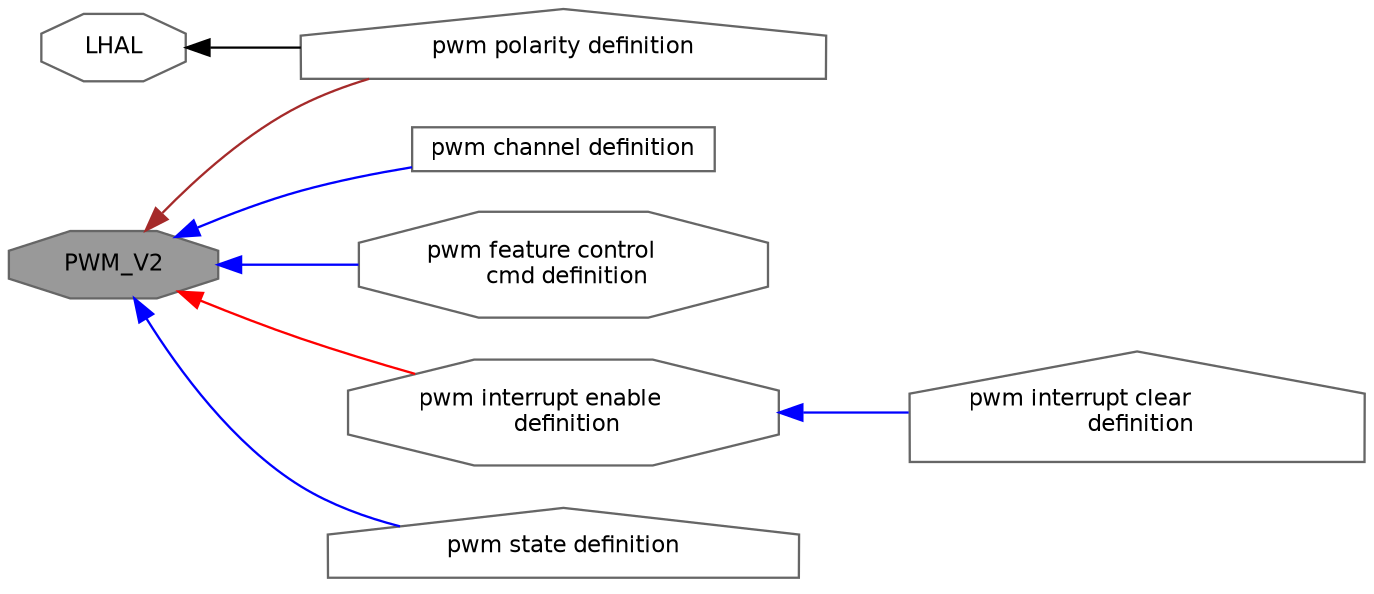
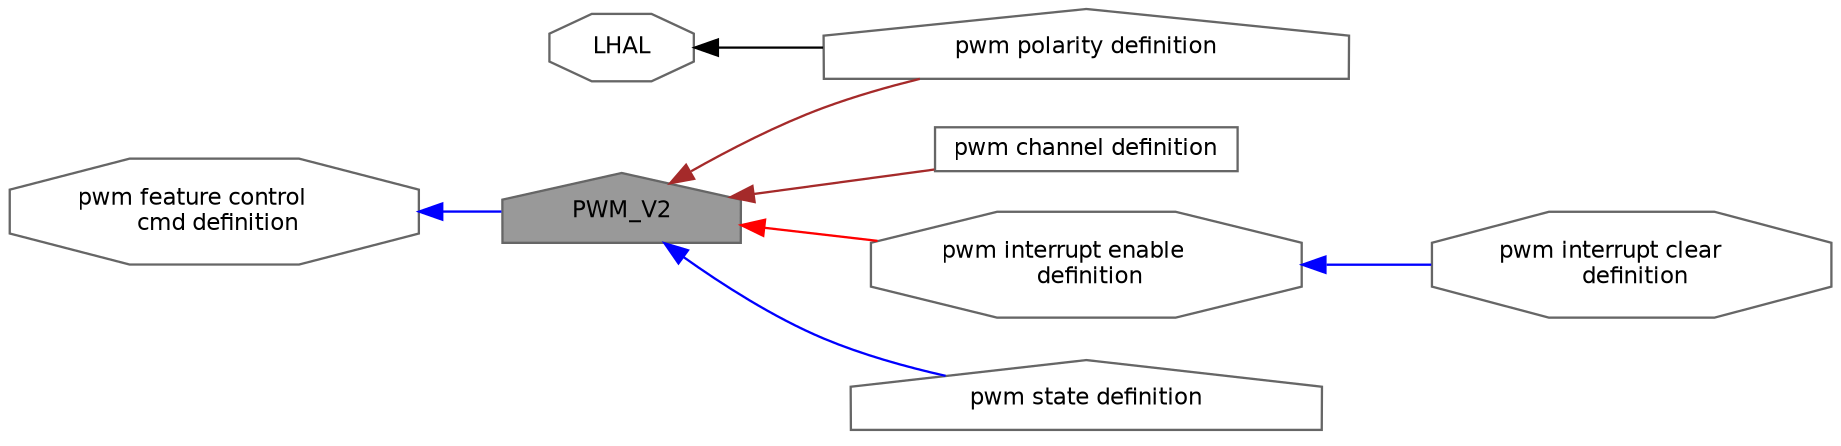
edge "pwm channel definition" -> "PWM_V2": color blue -> brown
node "PWM_V2": shape octagon -> house
edge "pwm feature control cmd definition" -> "PWM_V2": reversed
node "pwm interrupt clear definition": shape house -> octagon
